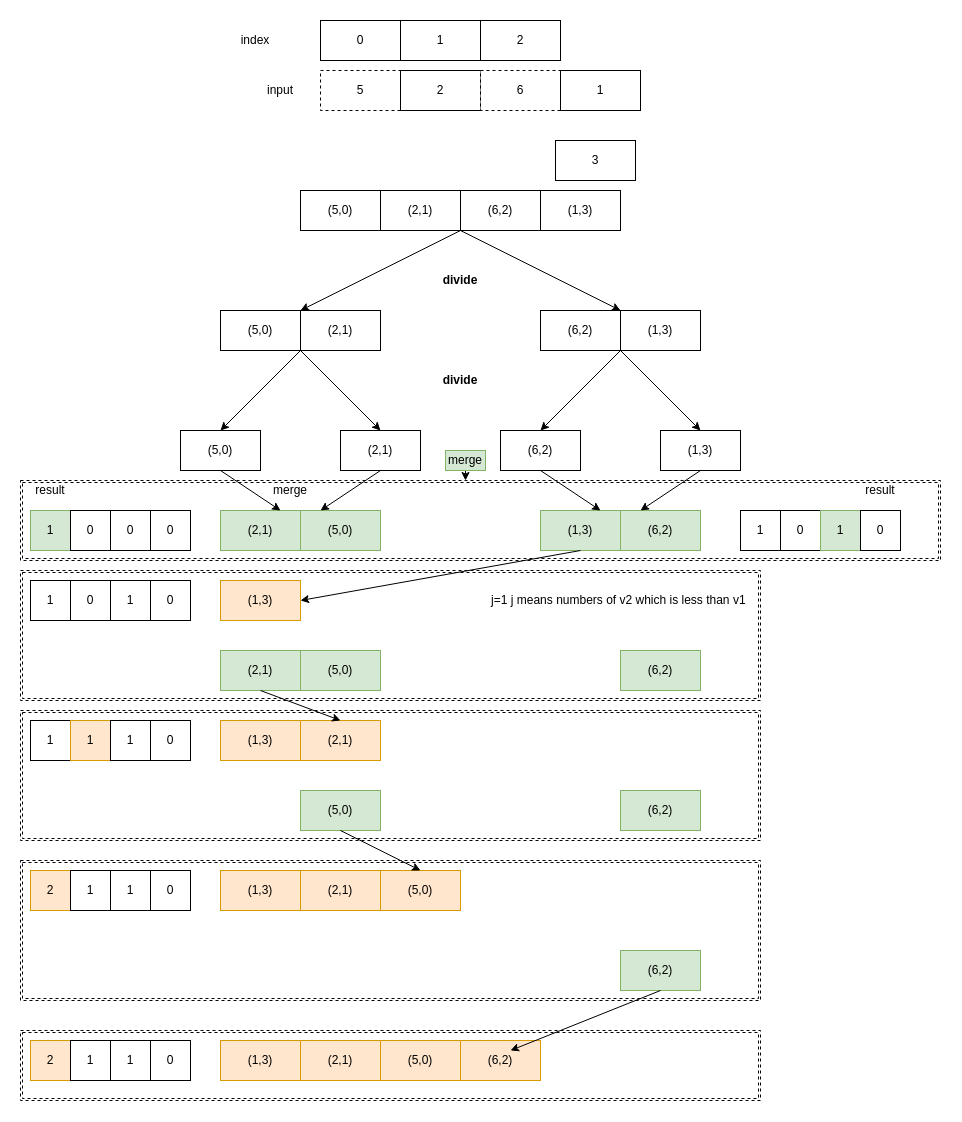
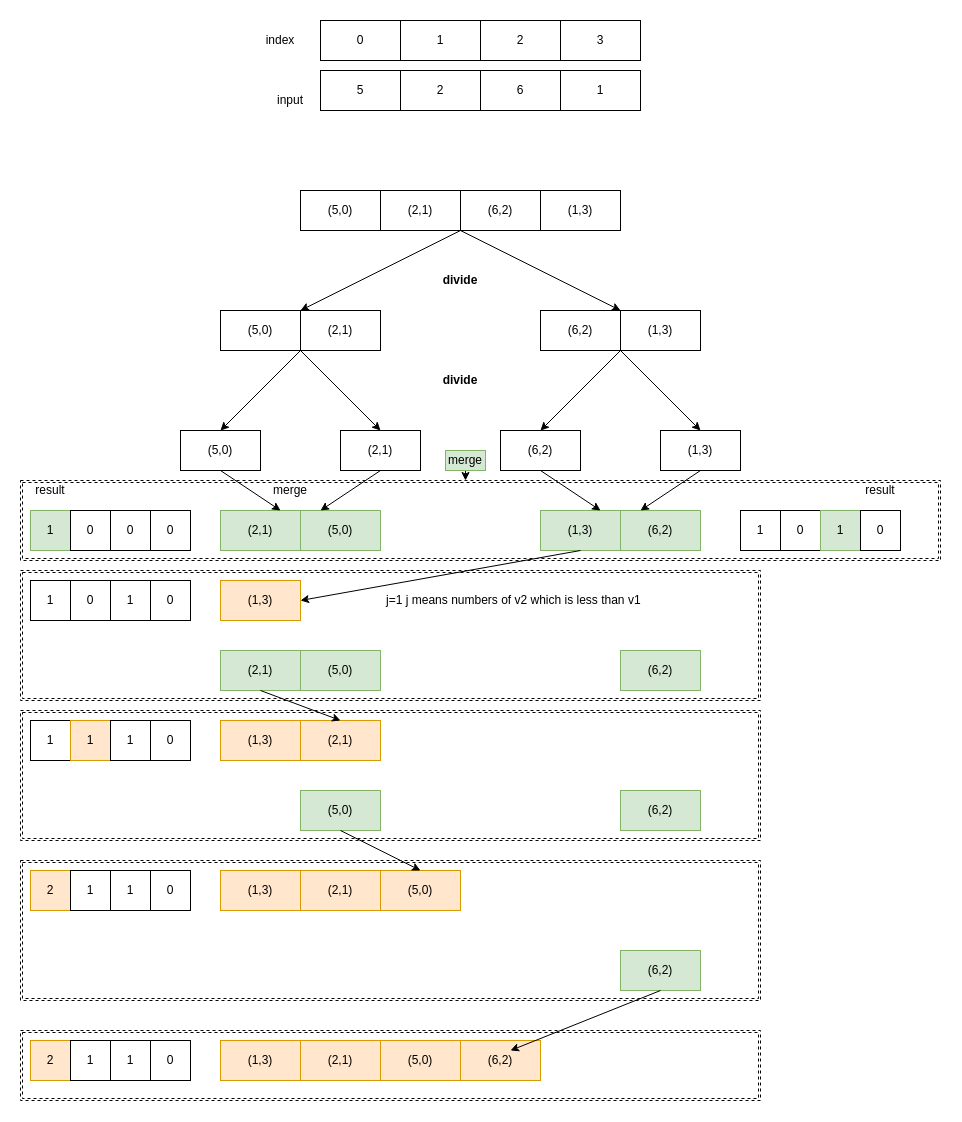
node "index": moved (256, 41) -> (281, 41)
node "input": moved (281, 91) -> (291, 101)
node "5": style dashed -> solid
node "6": style dashed -> solid
node "3": moved (596, 161) -> (601, 41)
node "j=1 j means numbers of v2 which is less than v1": moved (621, 601) -> (516, 601)
